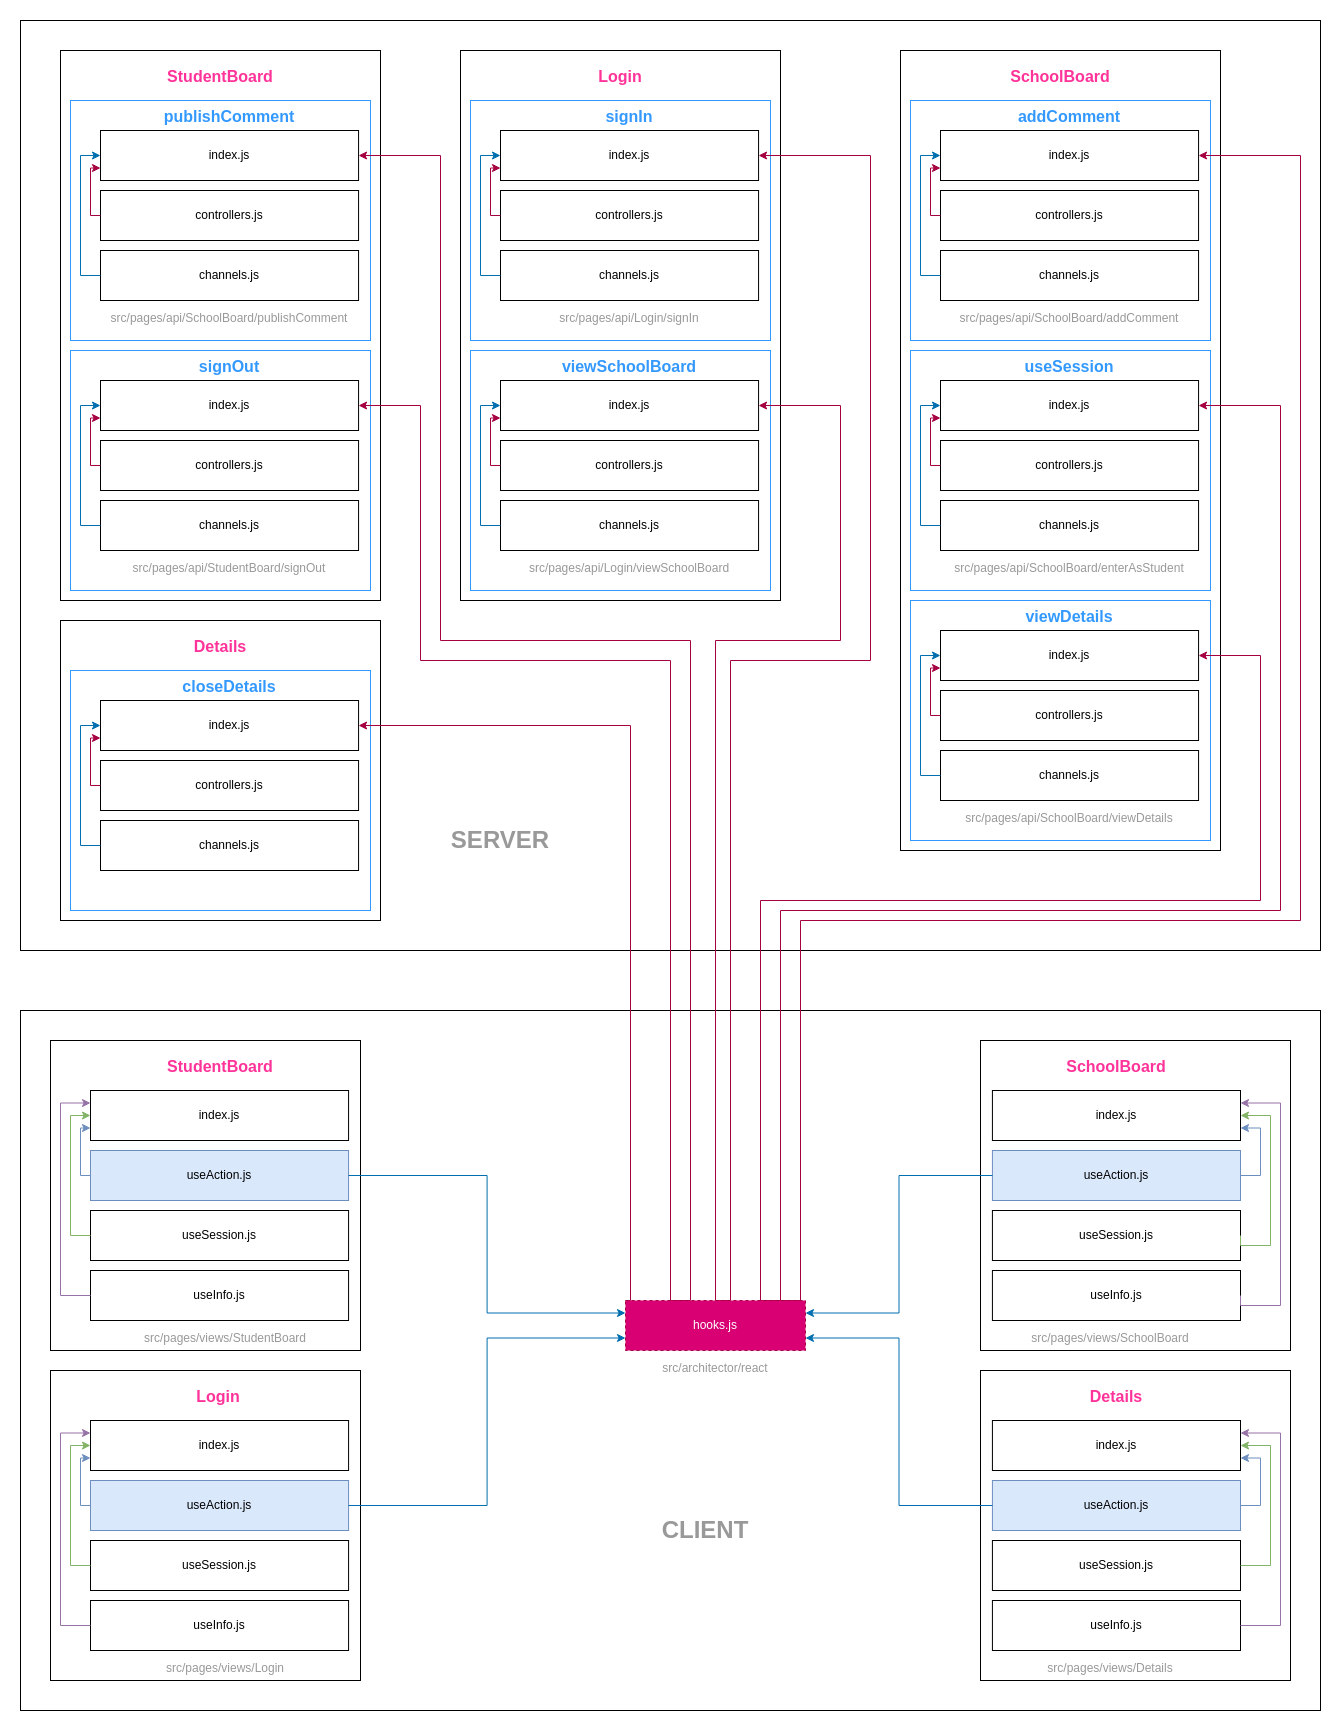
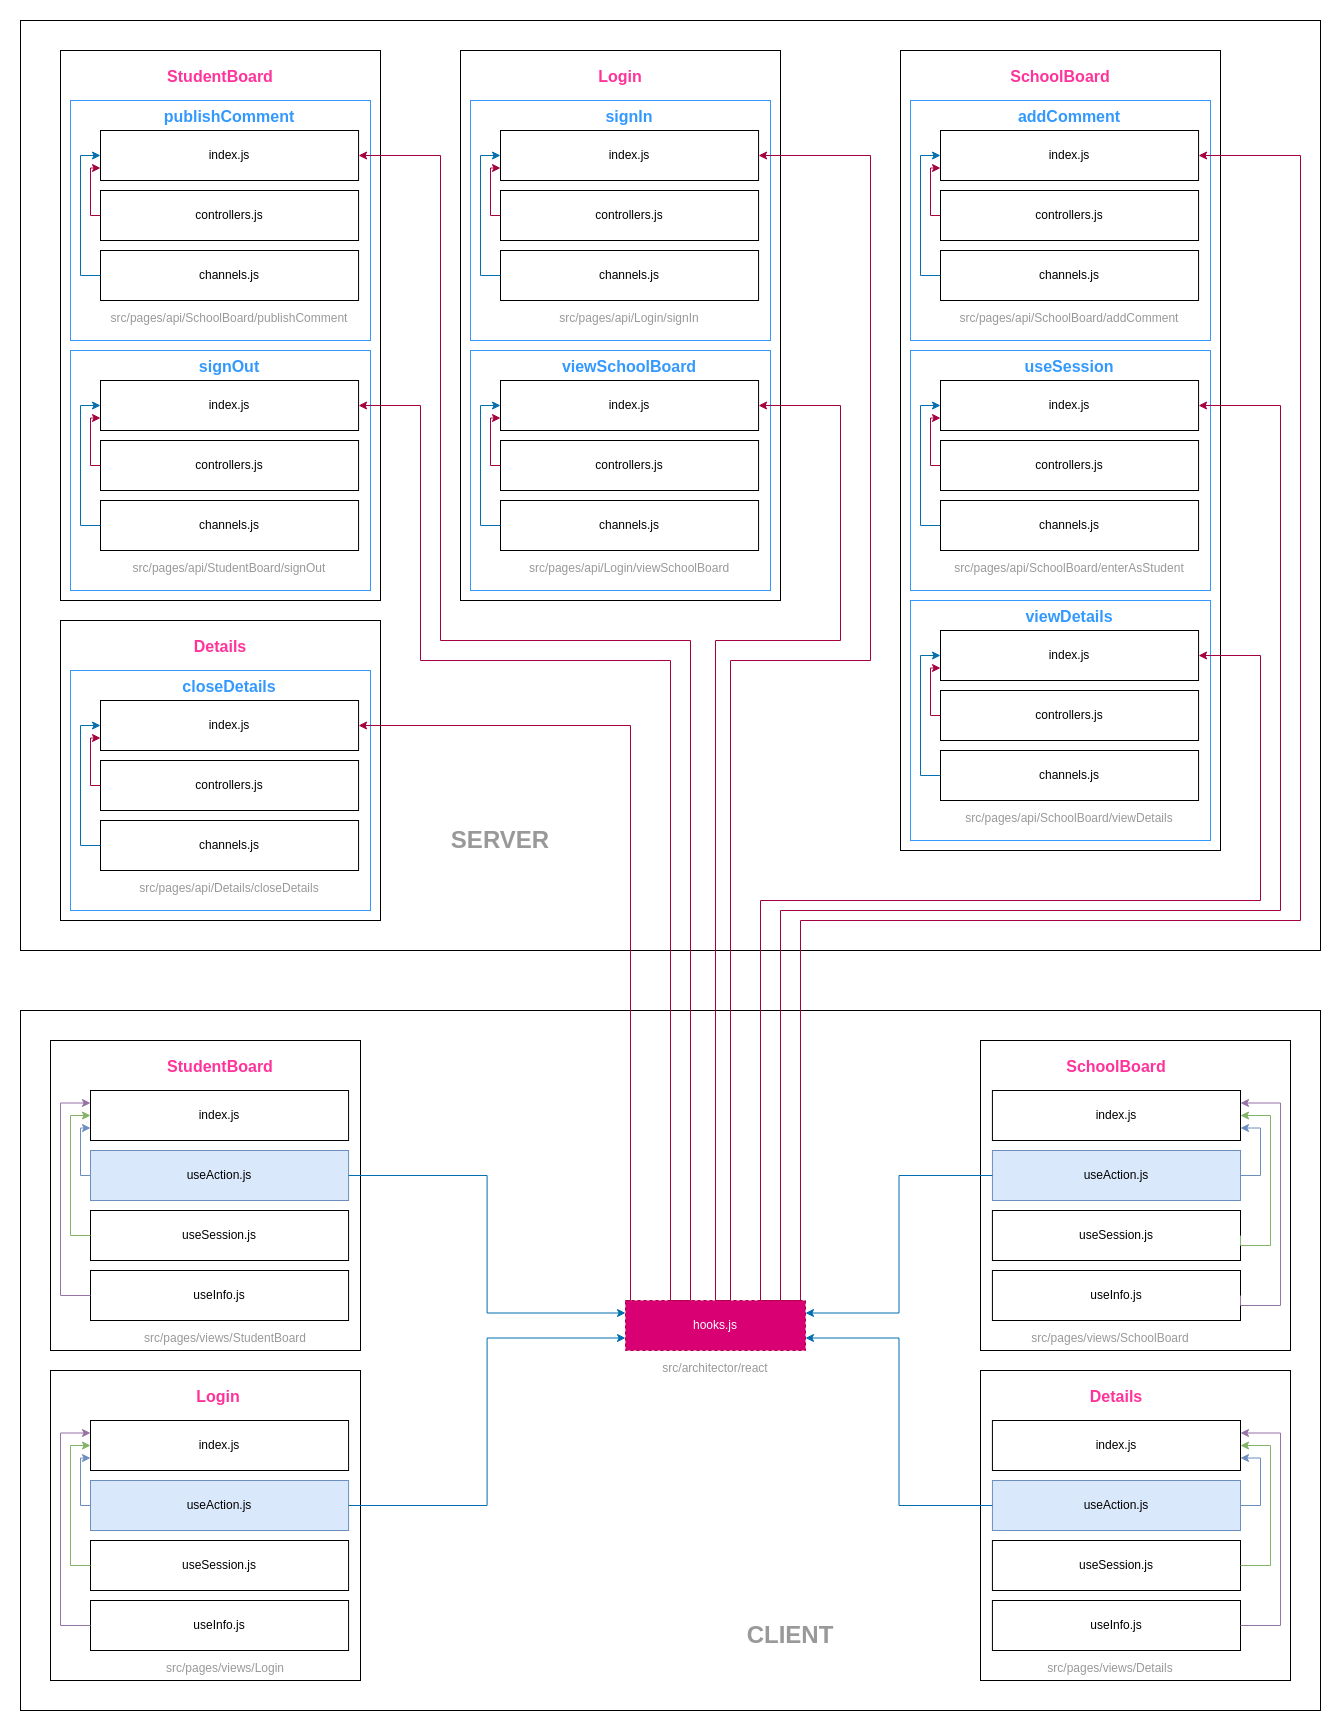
node "src/pages/api/Details/closeDetails": added
node "CLIENT": moved (706, 1531) -> (791, 1636)
